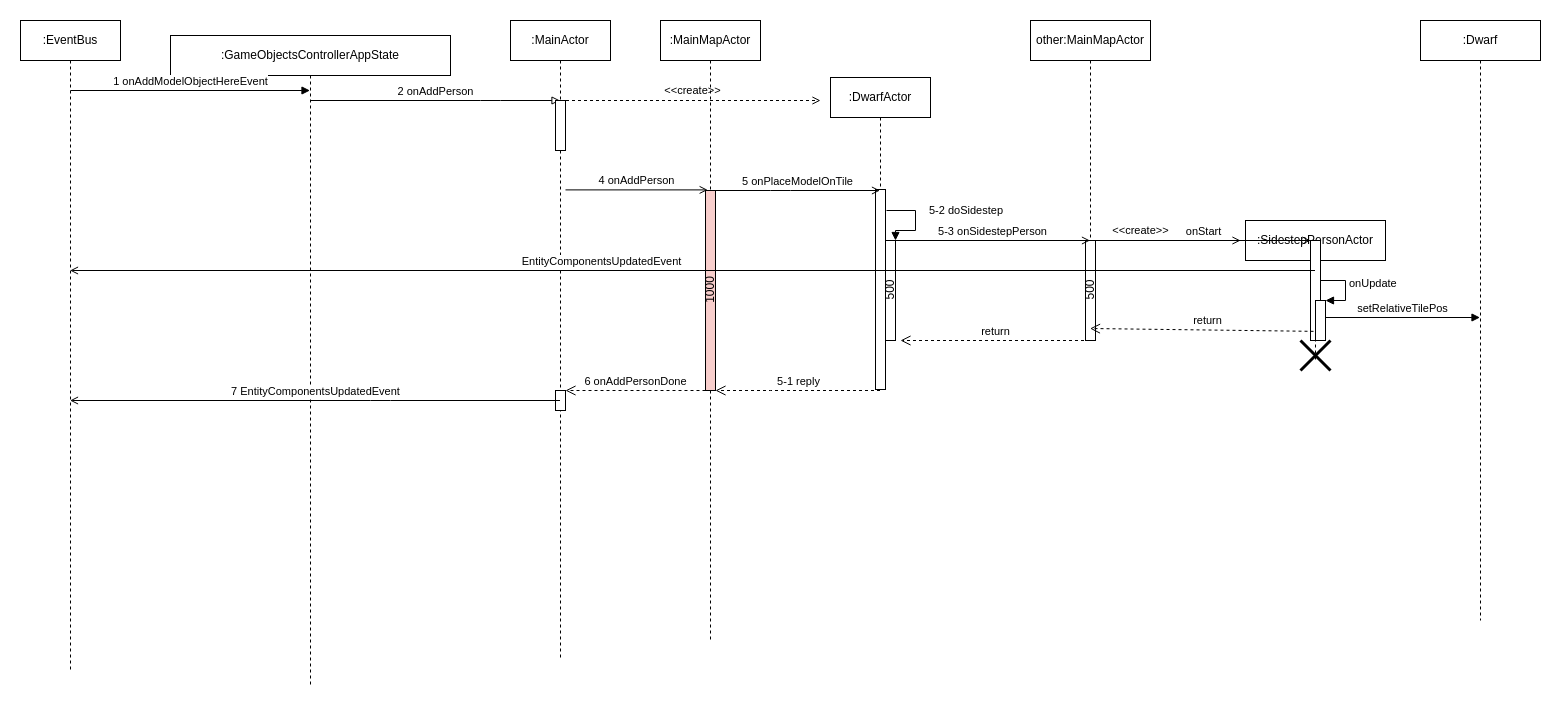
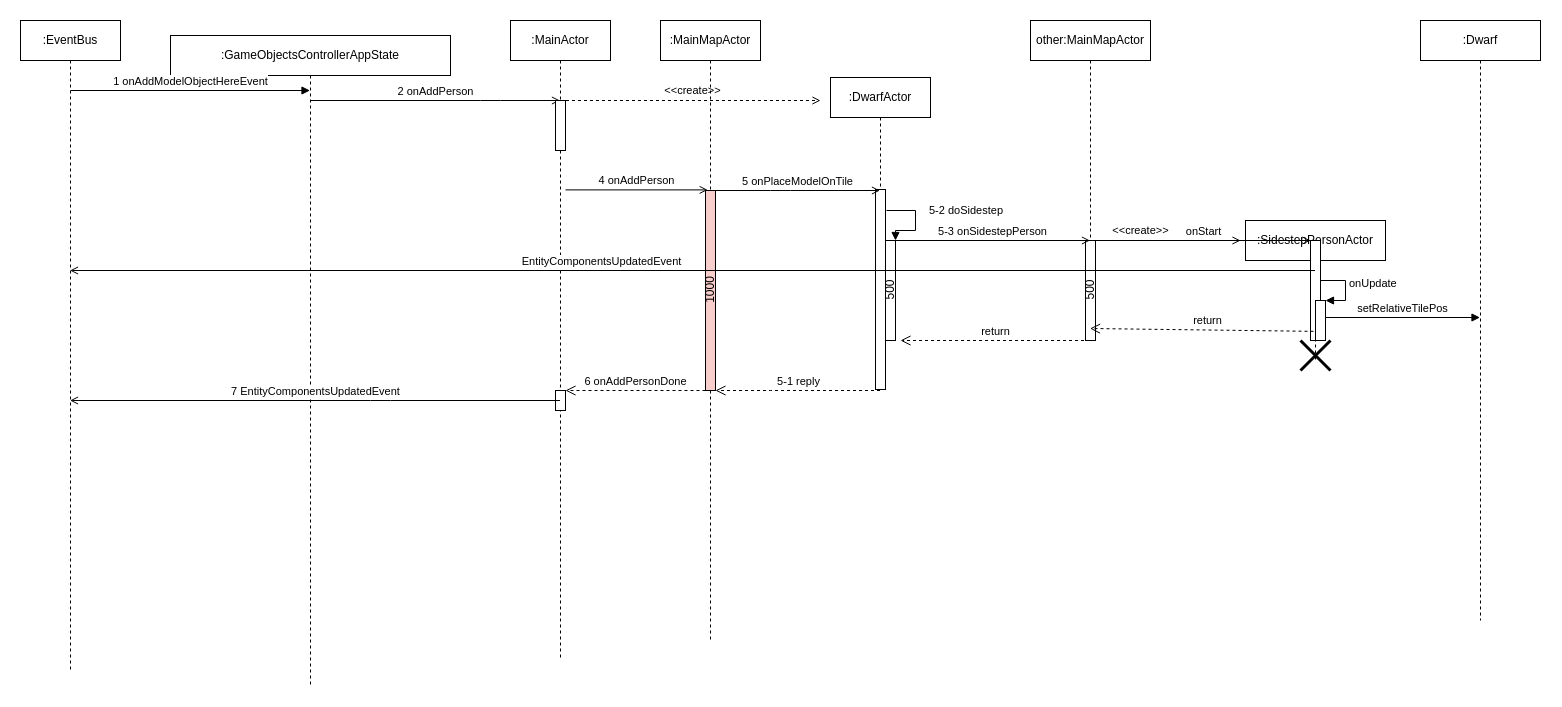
edge ":GameObjectsControllerAppState" -> ":MainActor": arrowhead block -> open
